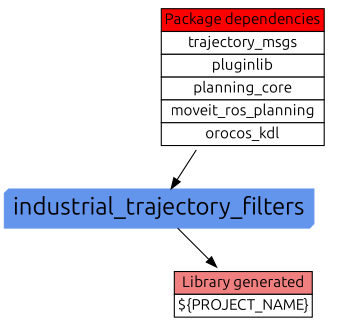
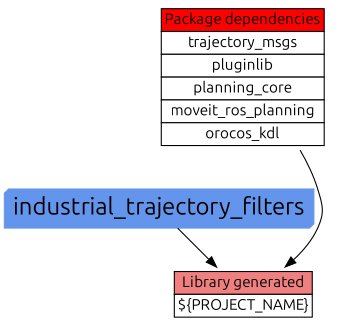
edge "Package dependencies" -> "industrial_trajectory_filters": now "Package dependencies" -> "Library generated"
